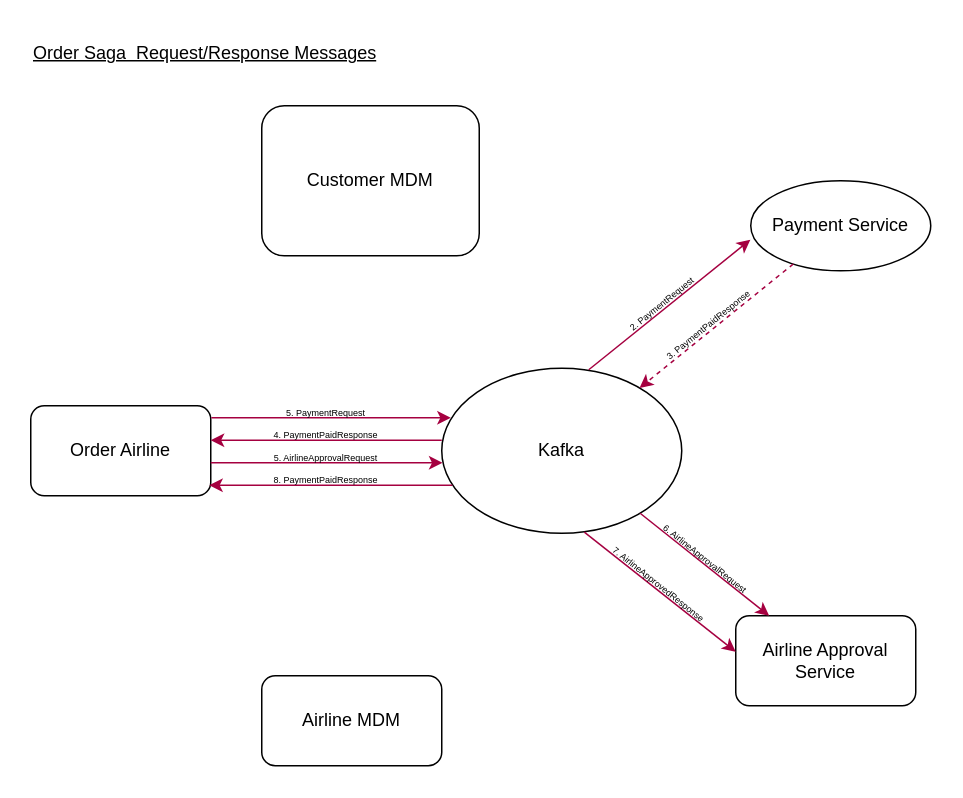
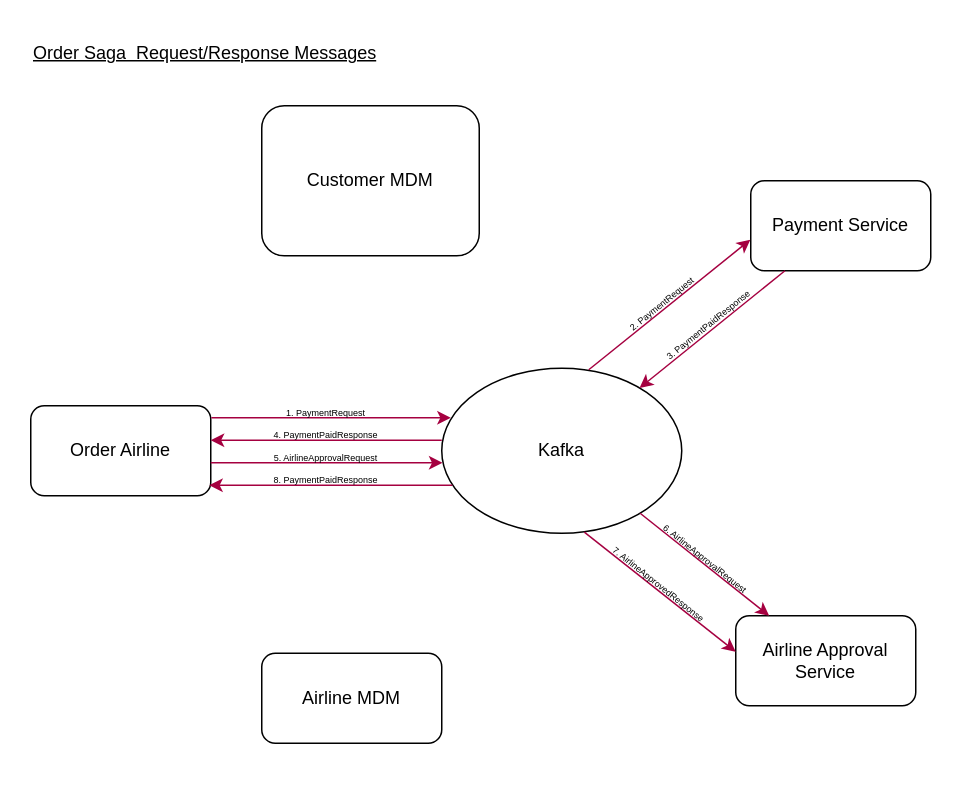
node "Payment Service": shape ellipse -> rounded rectangle
edge "Payment Service" -> "Kafka": style dashed -> solid
node "5. PaymentRequest": label "5. PaymentRequest" -> "1. PaymentRequest"
node "Airline MDM": moved (352, 721) -> (352, 698)
